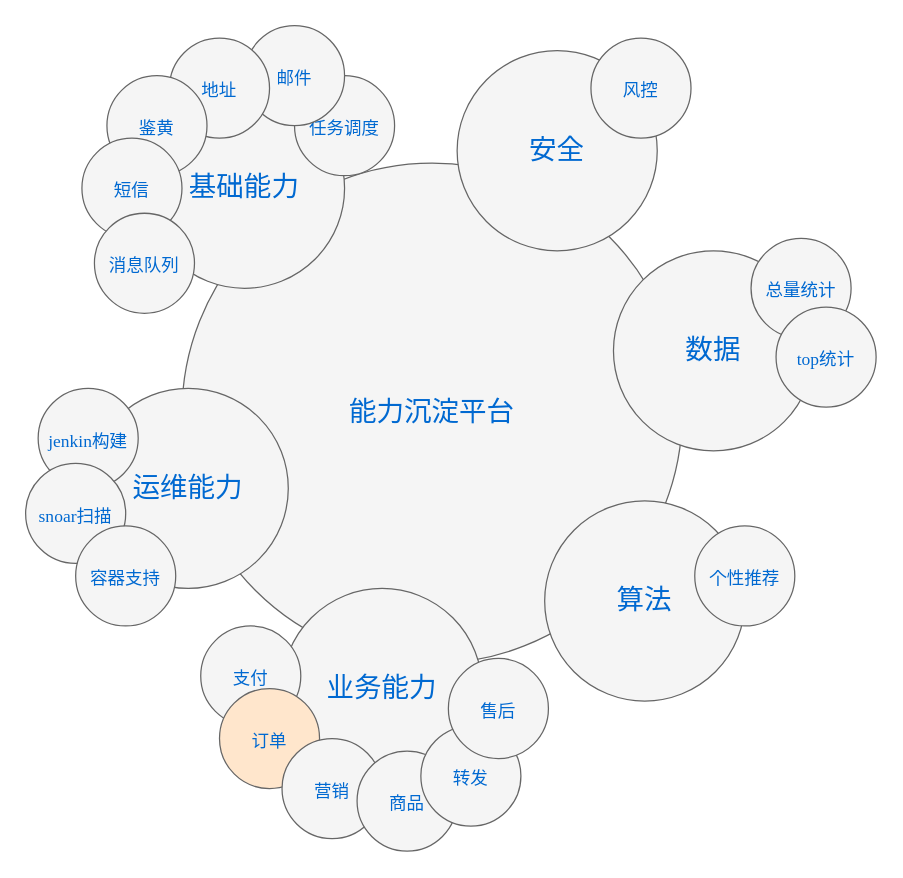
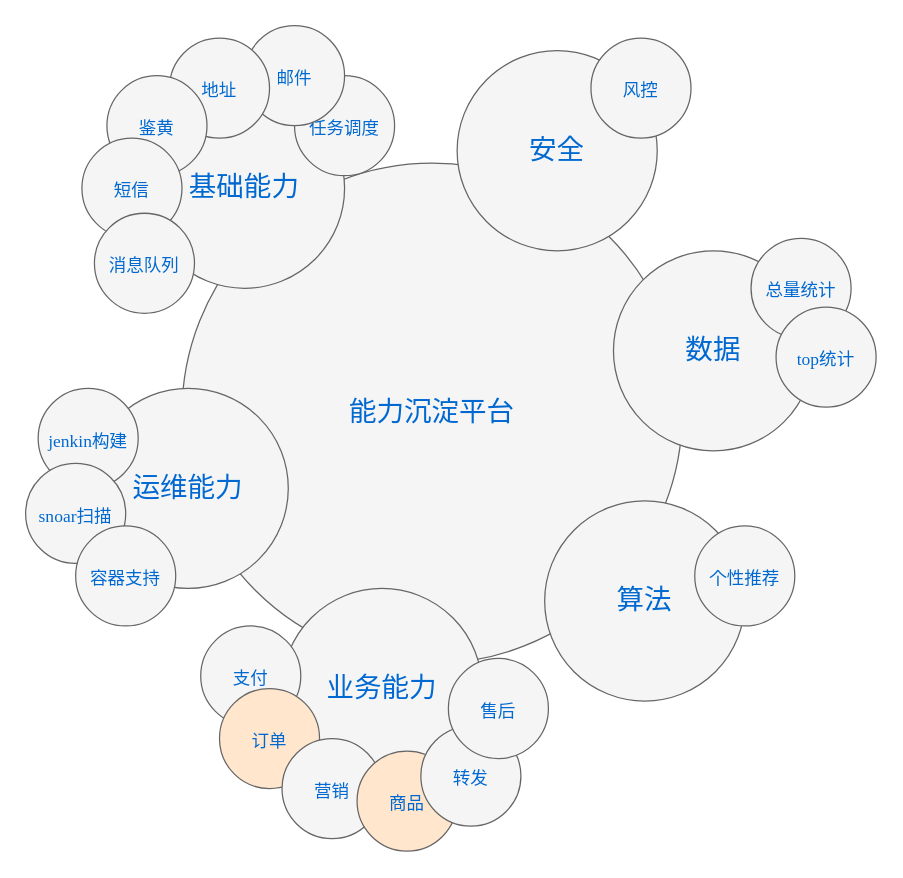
node "商品": fillcolor #f5f5f5 -> #ffe6cc
